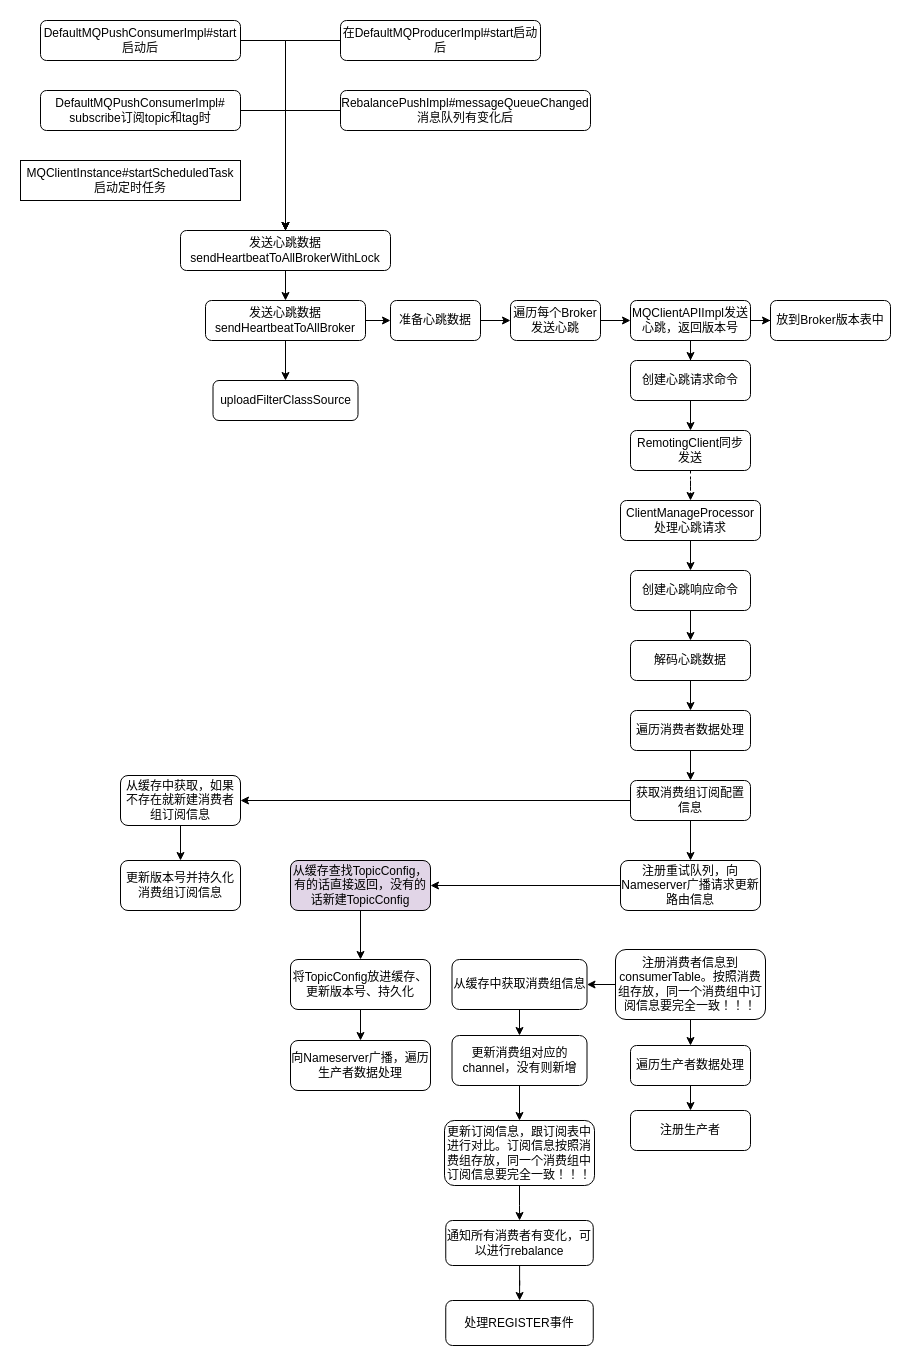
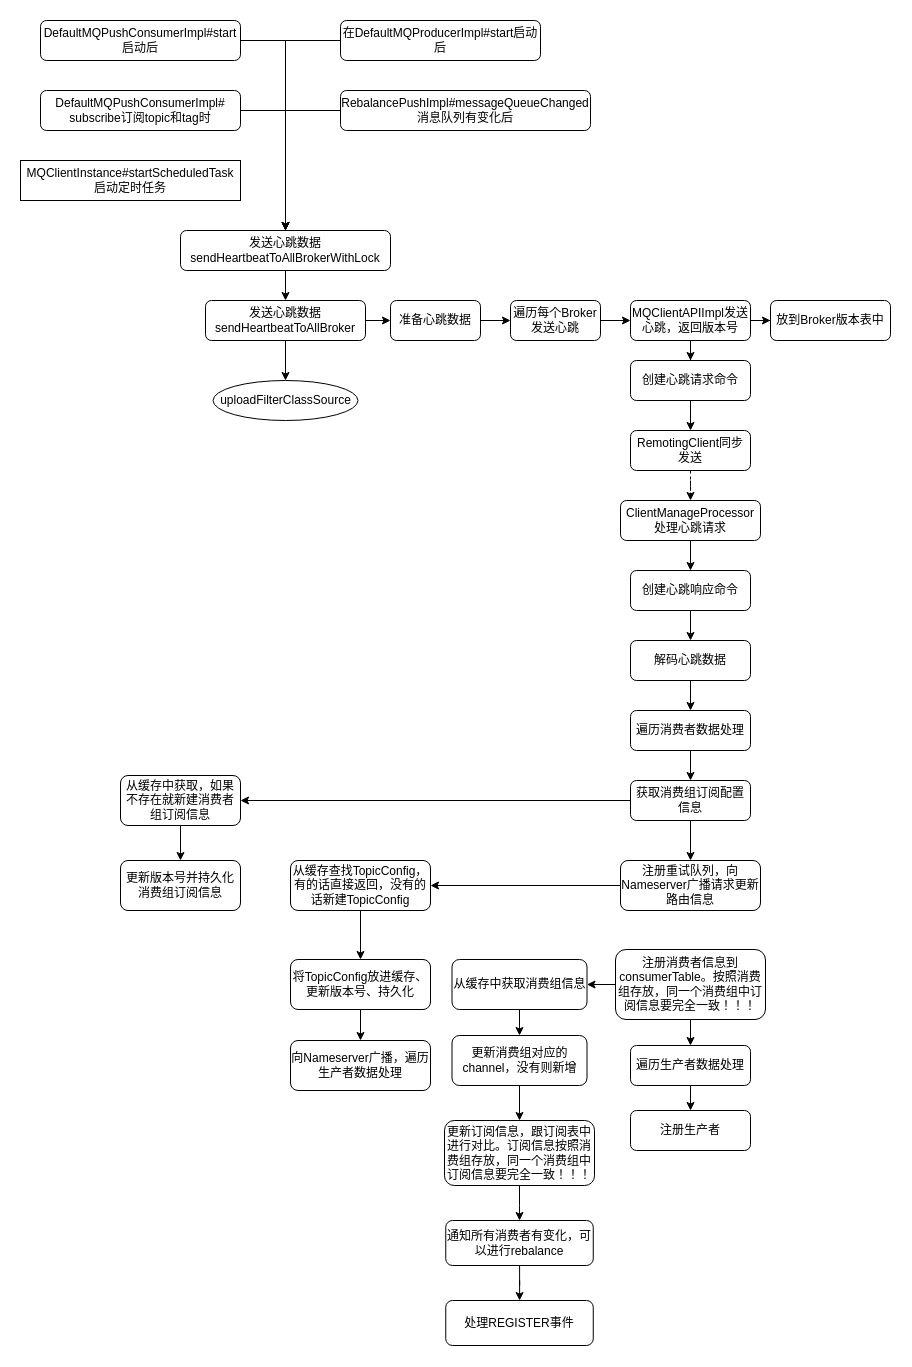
node "uploadFilterClassSource": shape rounded rectangle -> ellipse
node "从缓存查找TopicConfig，有的话直接返回，没有的话新建TopicConfig": fillcolor #e1d5e7 -> #ffffff
